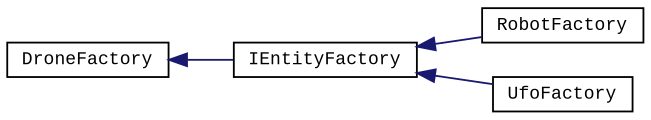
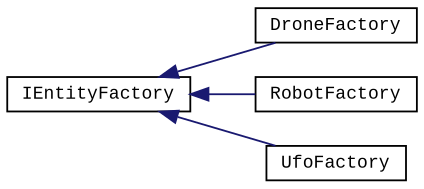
edge "IEntityFactory" -> "DroneFactory": reversed
